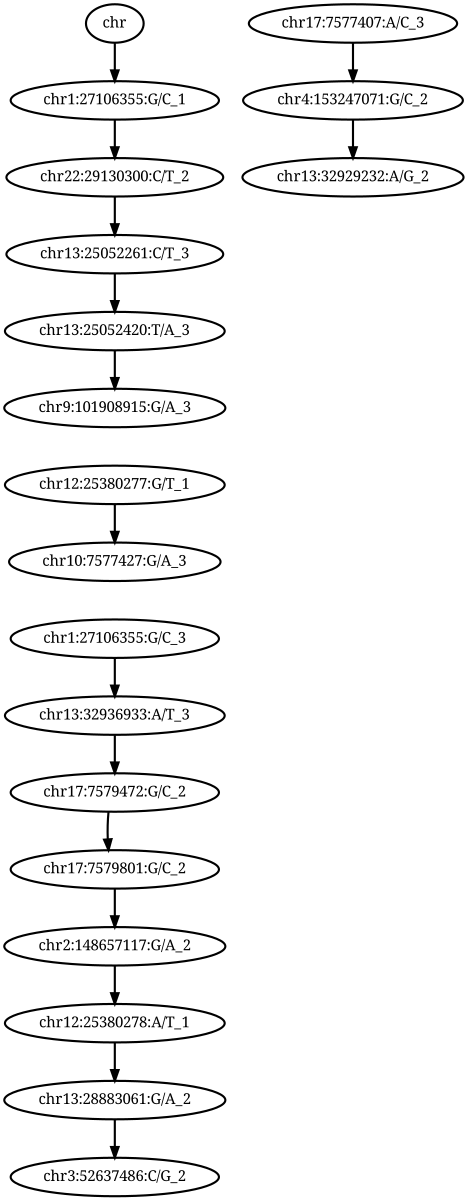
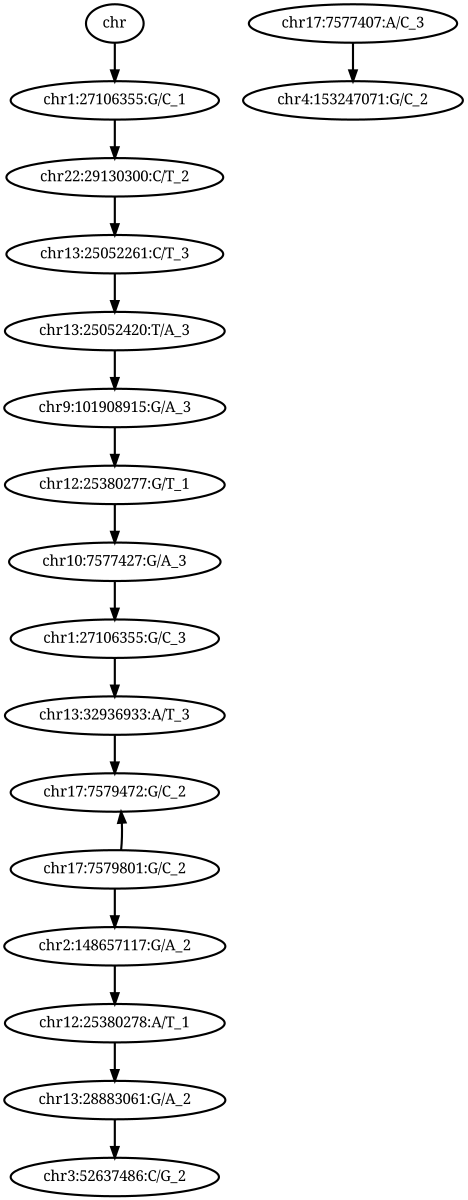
node "chr13:32929232:A/G_2": removed
edge "chr9:101908915:G/A_3" -> "chr12:25380277:G/T_1": added
edge "chr10:7577427:G/A_3" -> "chr1:27106355:G/C_3": added
edge "chr17:7579472:G/C_2" -> "chr17:7579801:G/C_2": reversed
